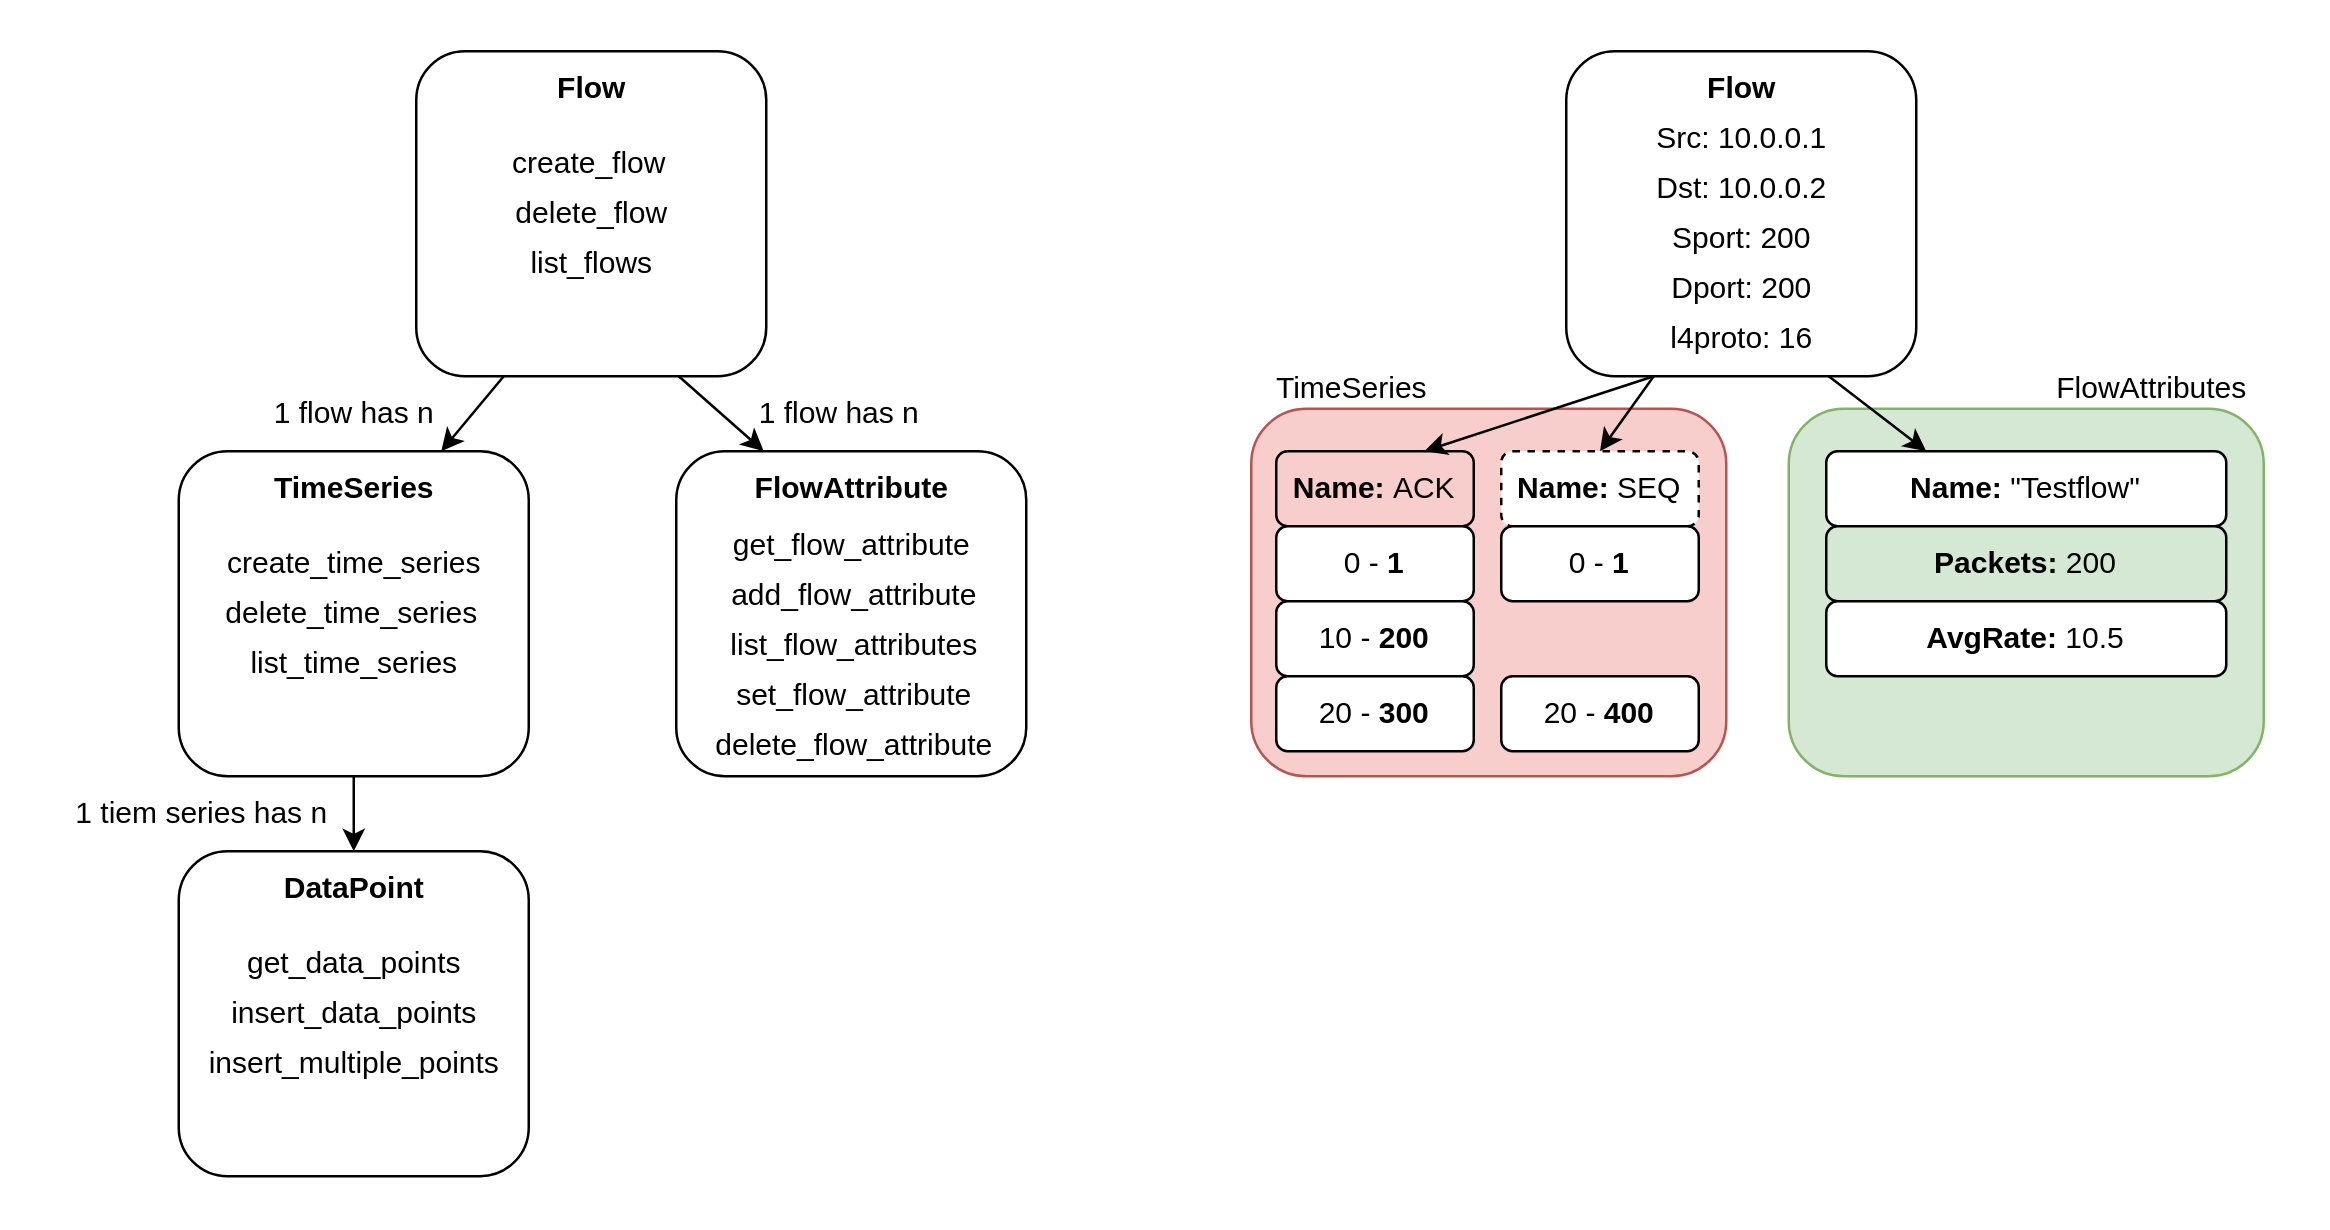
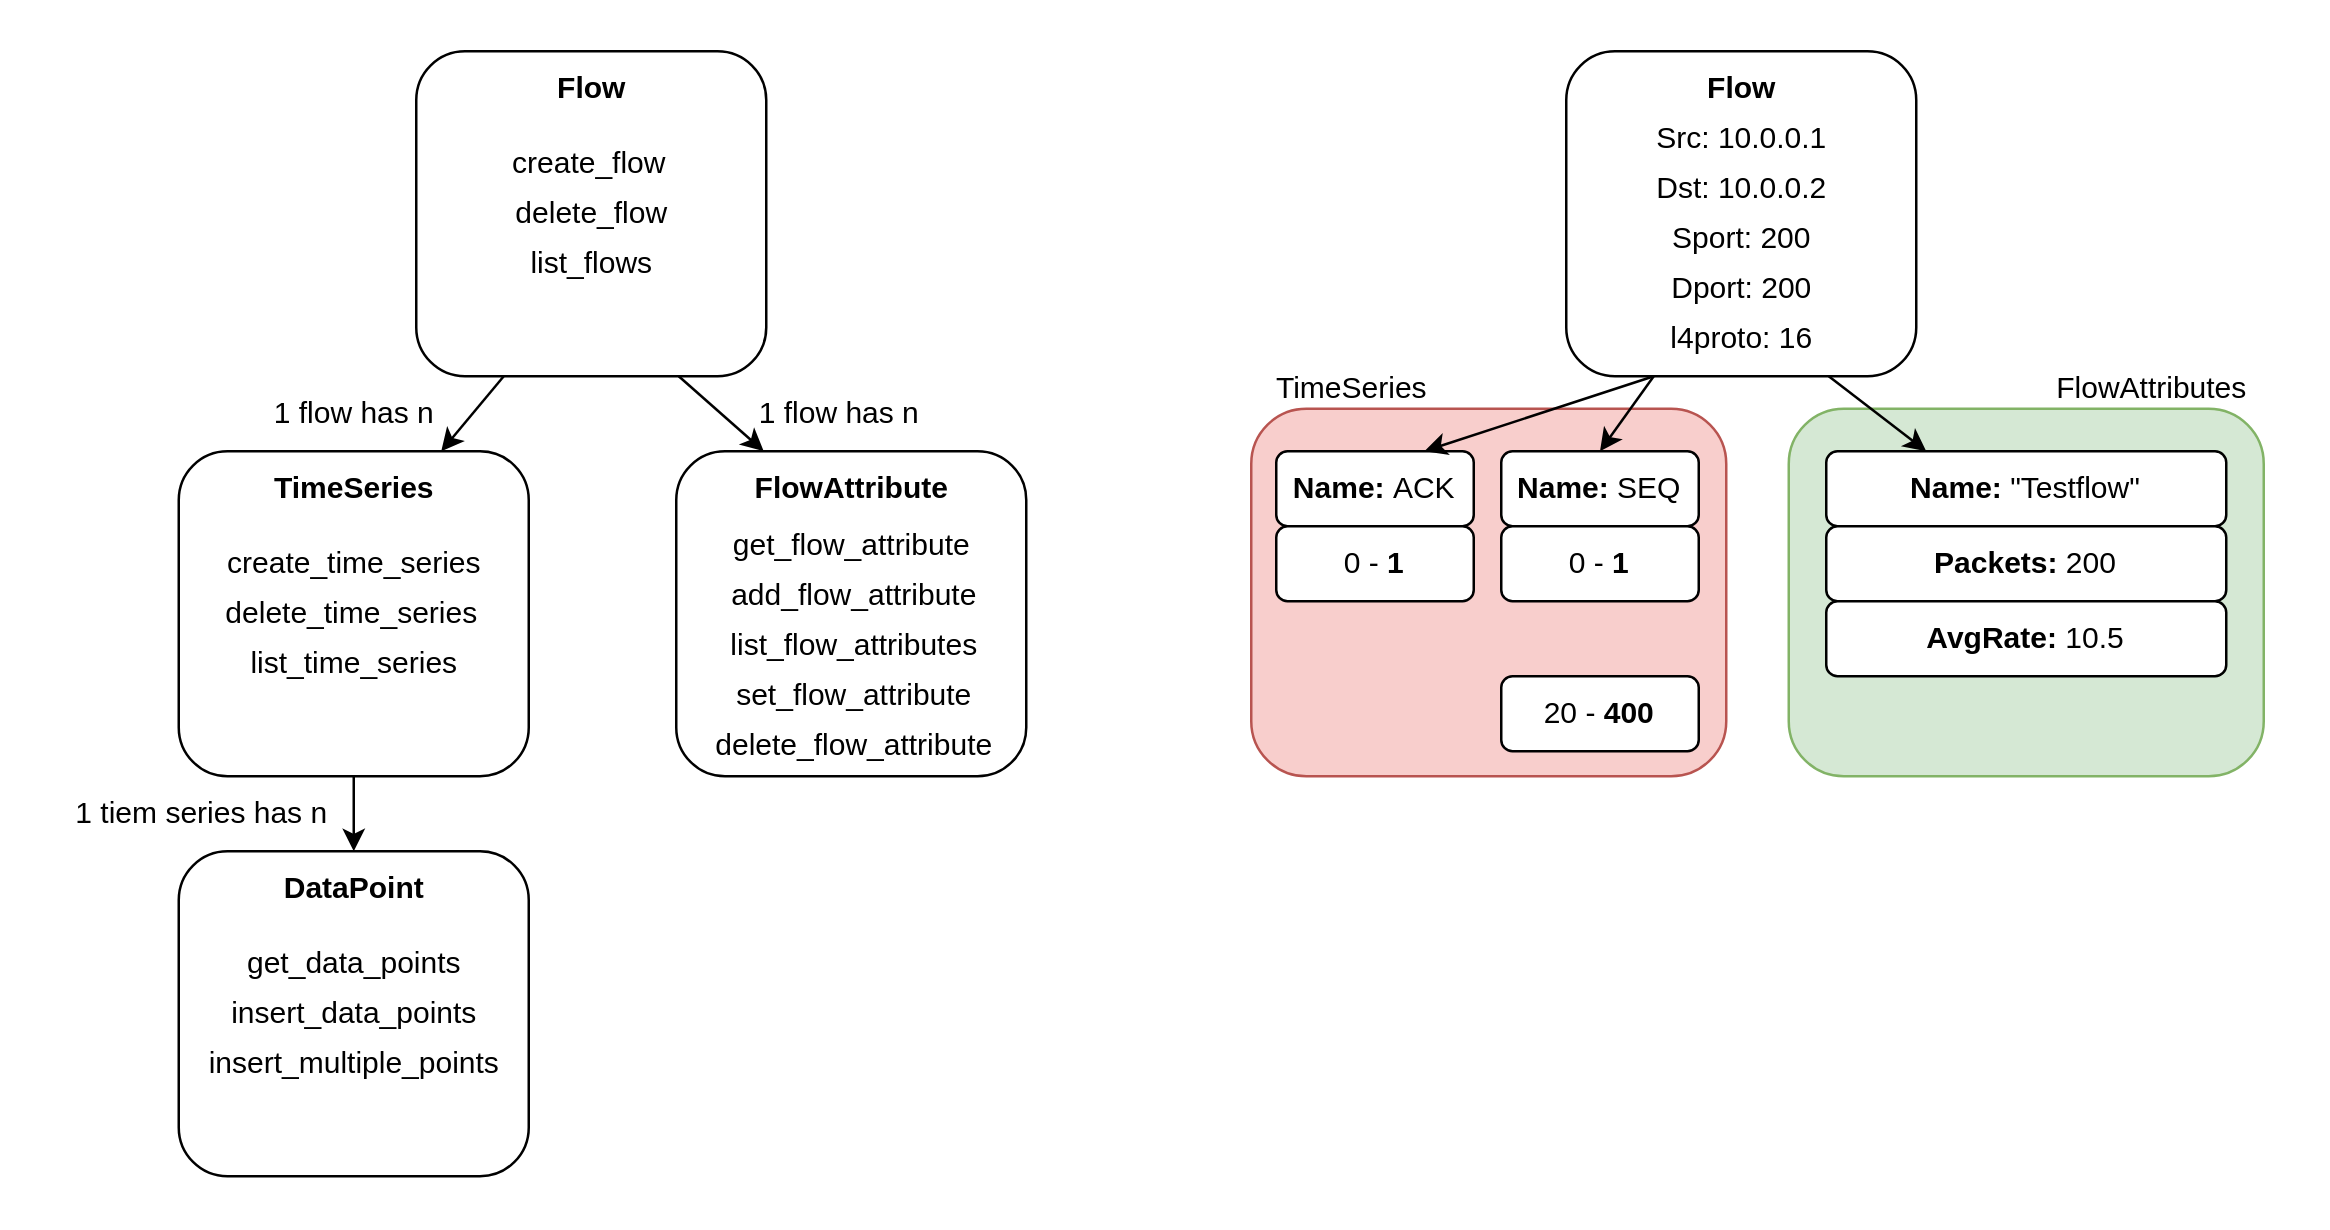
node "Name: ACK": fillcolor #f8cecc -> #ffffff
node "Name: SEQ": style dashed -> solid
node "Packets: 200": fillcolor #d5e8d4 -> #ffffff
node "10 - 200": removed
node "20 - 300": removed
